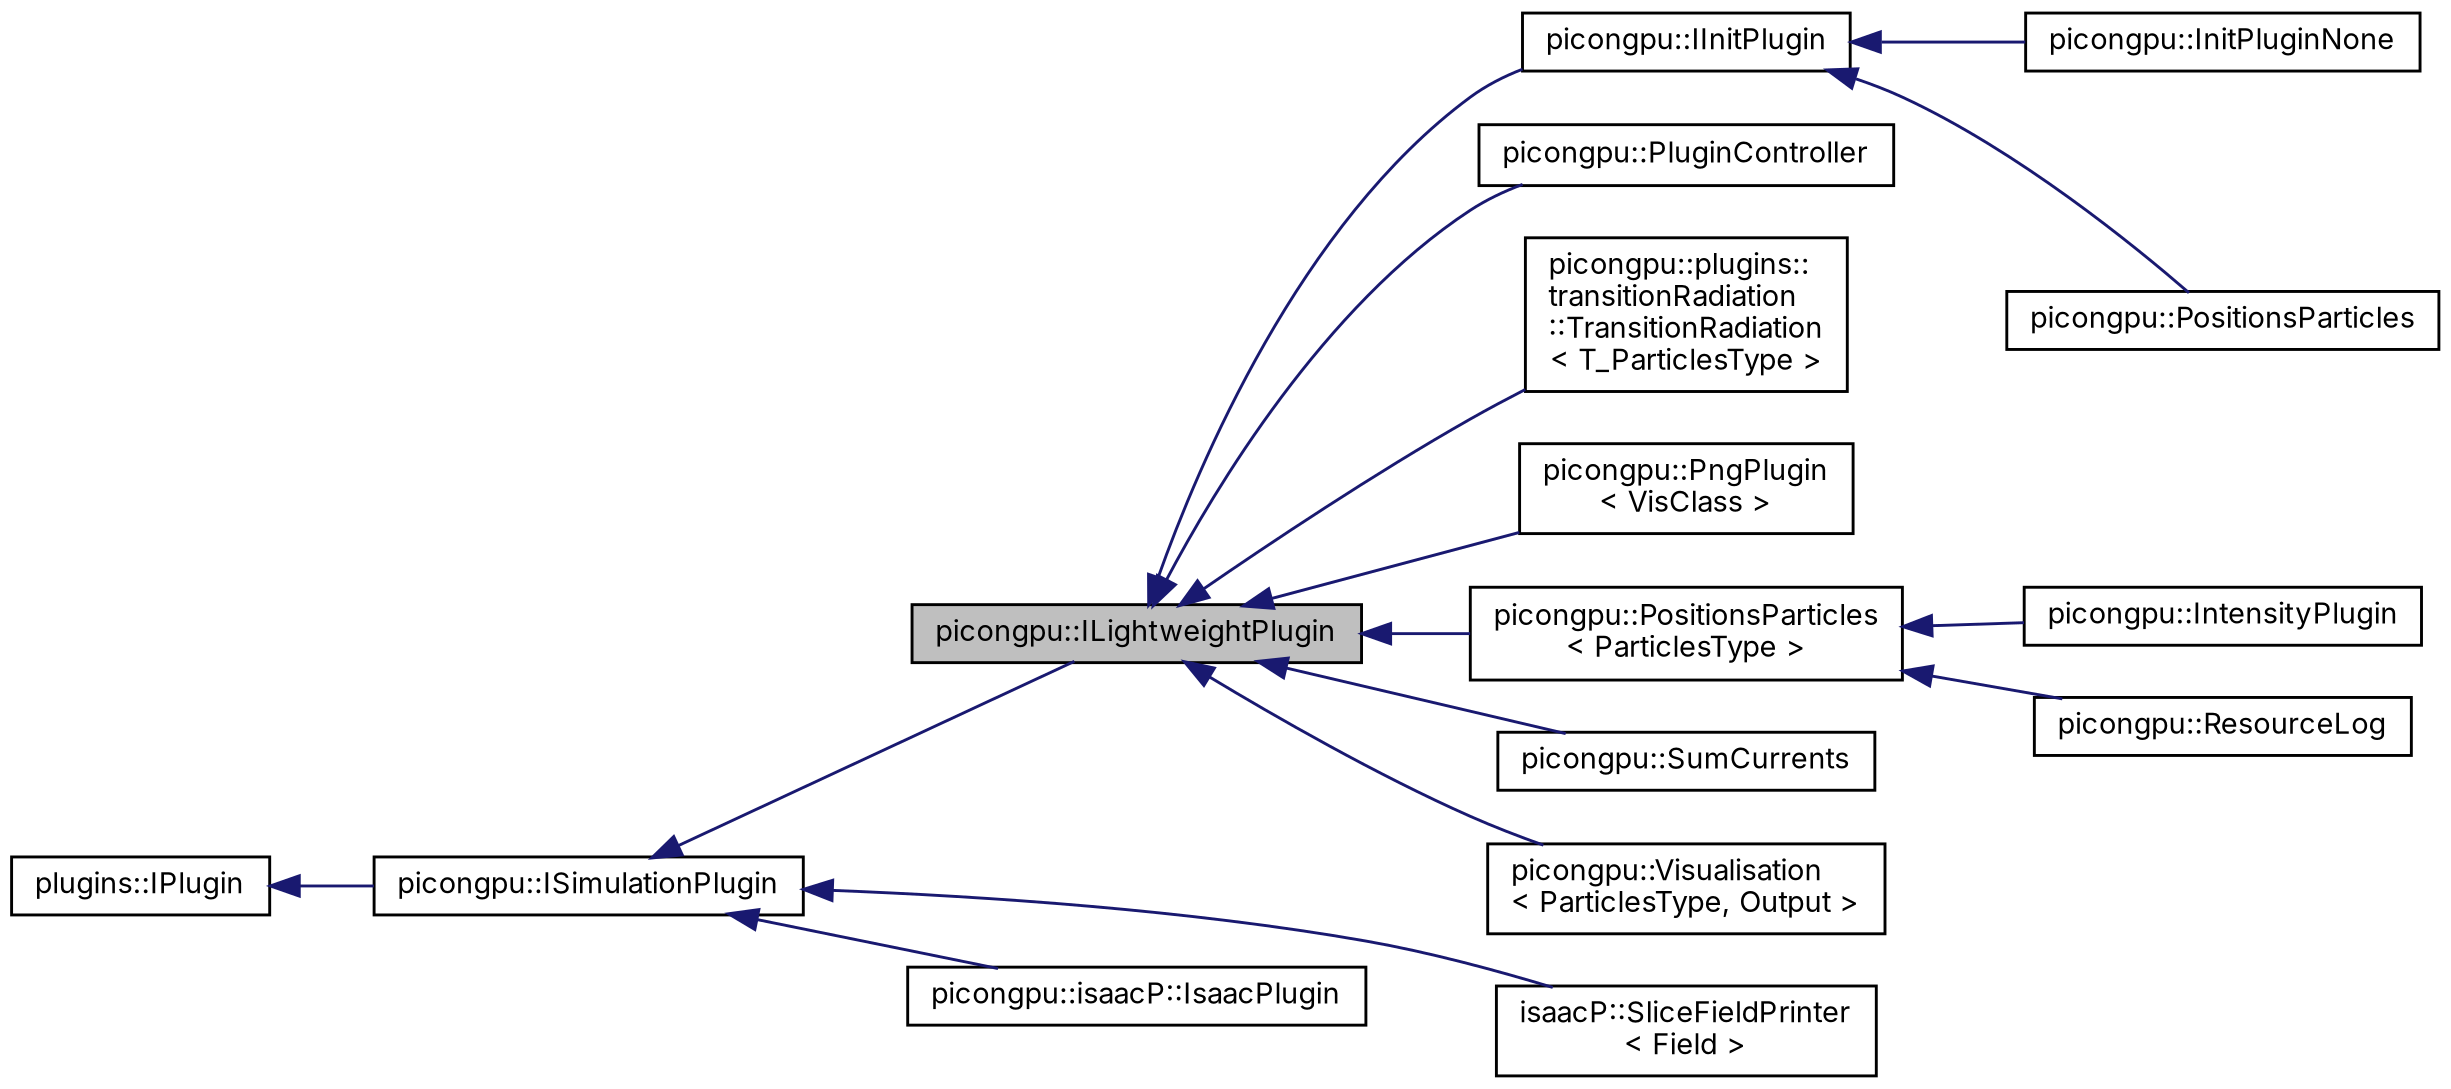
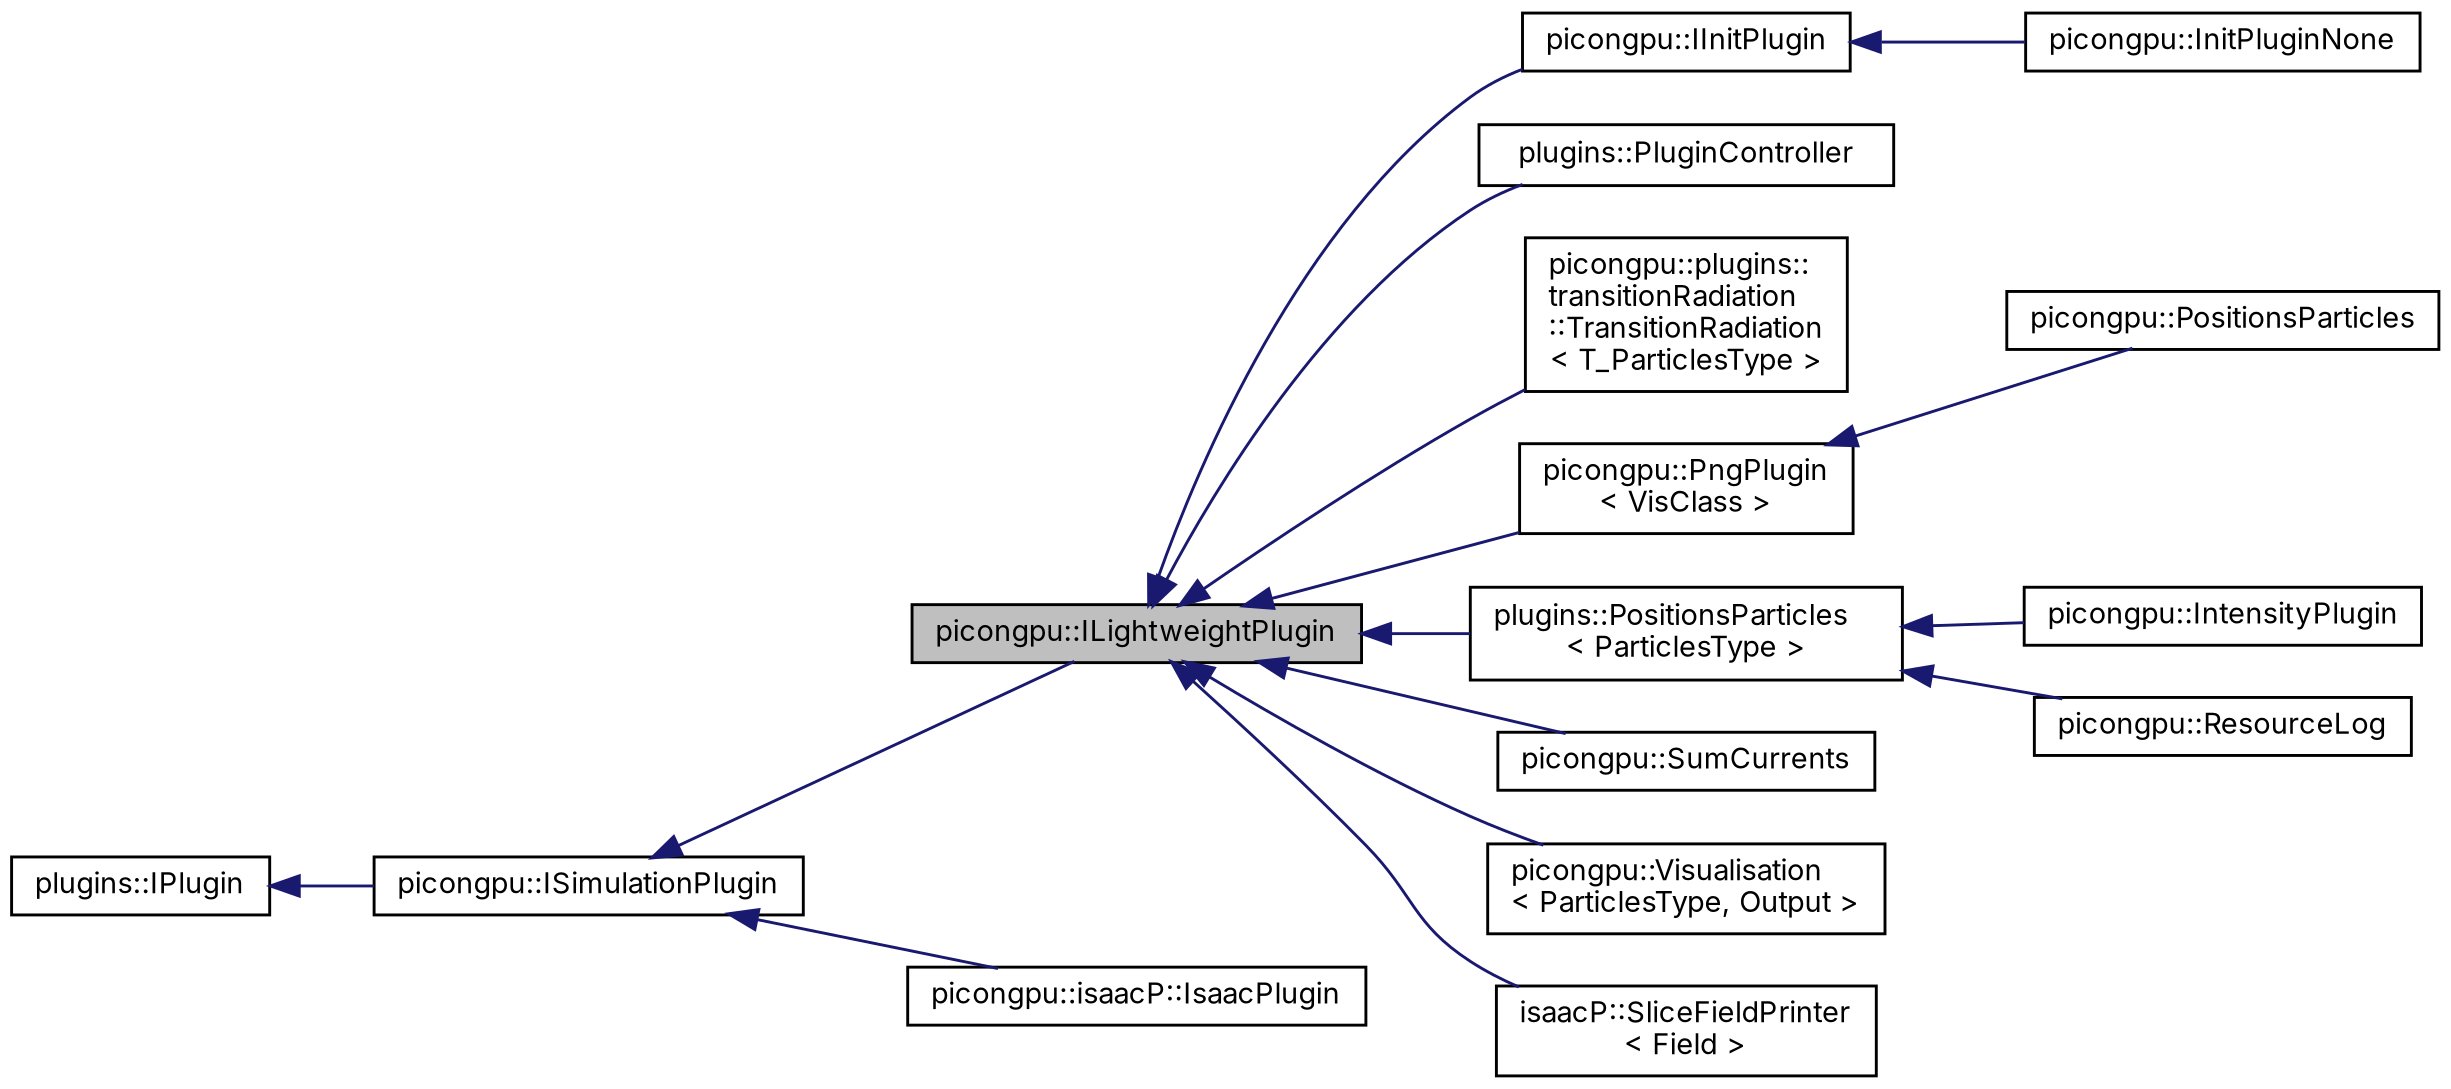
node "picongpu::PluginController": label "picongpu::PluginController" -> "plugins::PluginController"
edge "picongpu::PositionsParticles" -> "picongpu::IInitPlugin": now "picongpu::PositionsParticles" -> "picongpu::PngPlugin < VisClass >"
node "picongpu::PositionsParticles < ParticlesType >": label "picongpu::PositionsParticles < ParticlesType >" -> "plugins::PositionsParticles < ParticlesType >"
edge "isaacP::SliceFieldPrinter < Field >" -> "picongpu::ISimulationPlugin": now "isaacP::SliceFieldPrinter < Field >" -> "picongpu::ILightweightPlugin"
